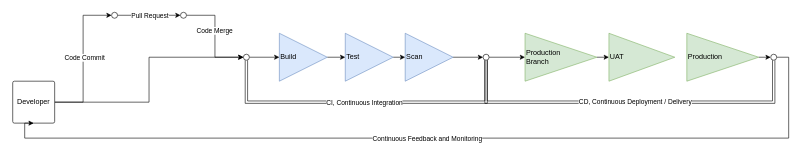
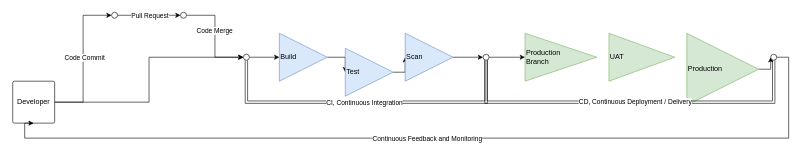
node "Test": moved (369, 57) -> (369, 72)
edge "Production Branch" -> "UAT": removed
node "Production": size 72x48 -> 72x72
